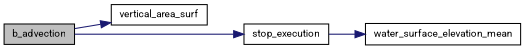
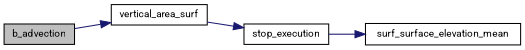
edge "b_advection" -> "stop_execution": now "vertical_area_surf" -> "stop_execution"
node "water_surface_elevation_mean": label "water_surface_elevation_mean" -> "surf_surface_elevation_mean"
